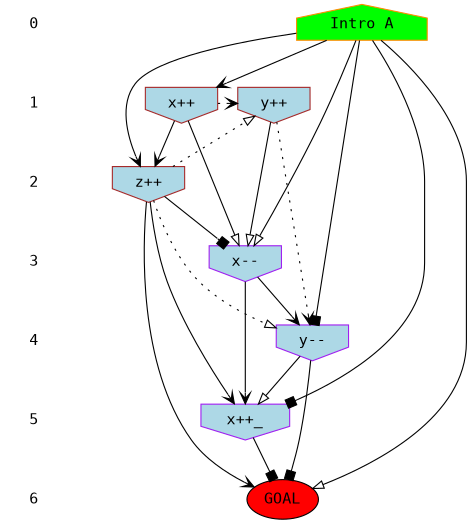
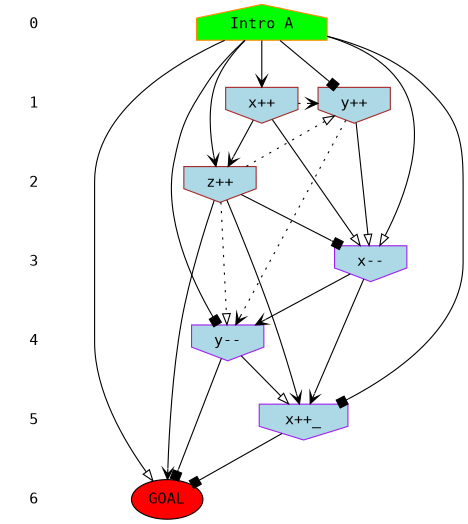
edge "Intro A" -> "y++": added
